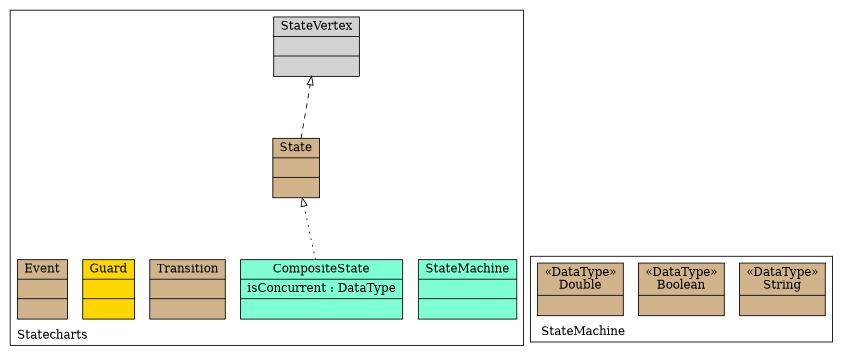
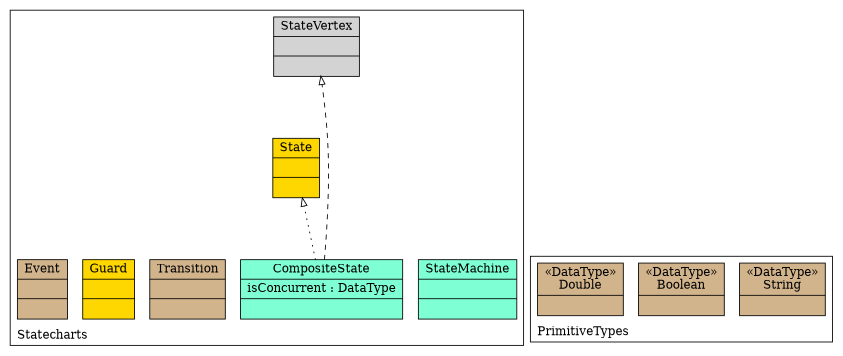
edge "State" -> "StateVertex": now "CompositeState" -> "StateVertex"
node "State": fillcolor tan -> gold
cluster "StateMachine": label "StateMachine" -> "PrimitiveTypes"
